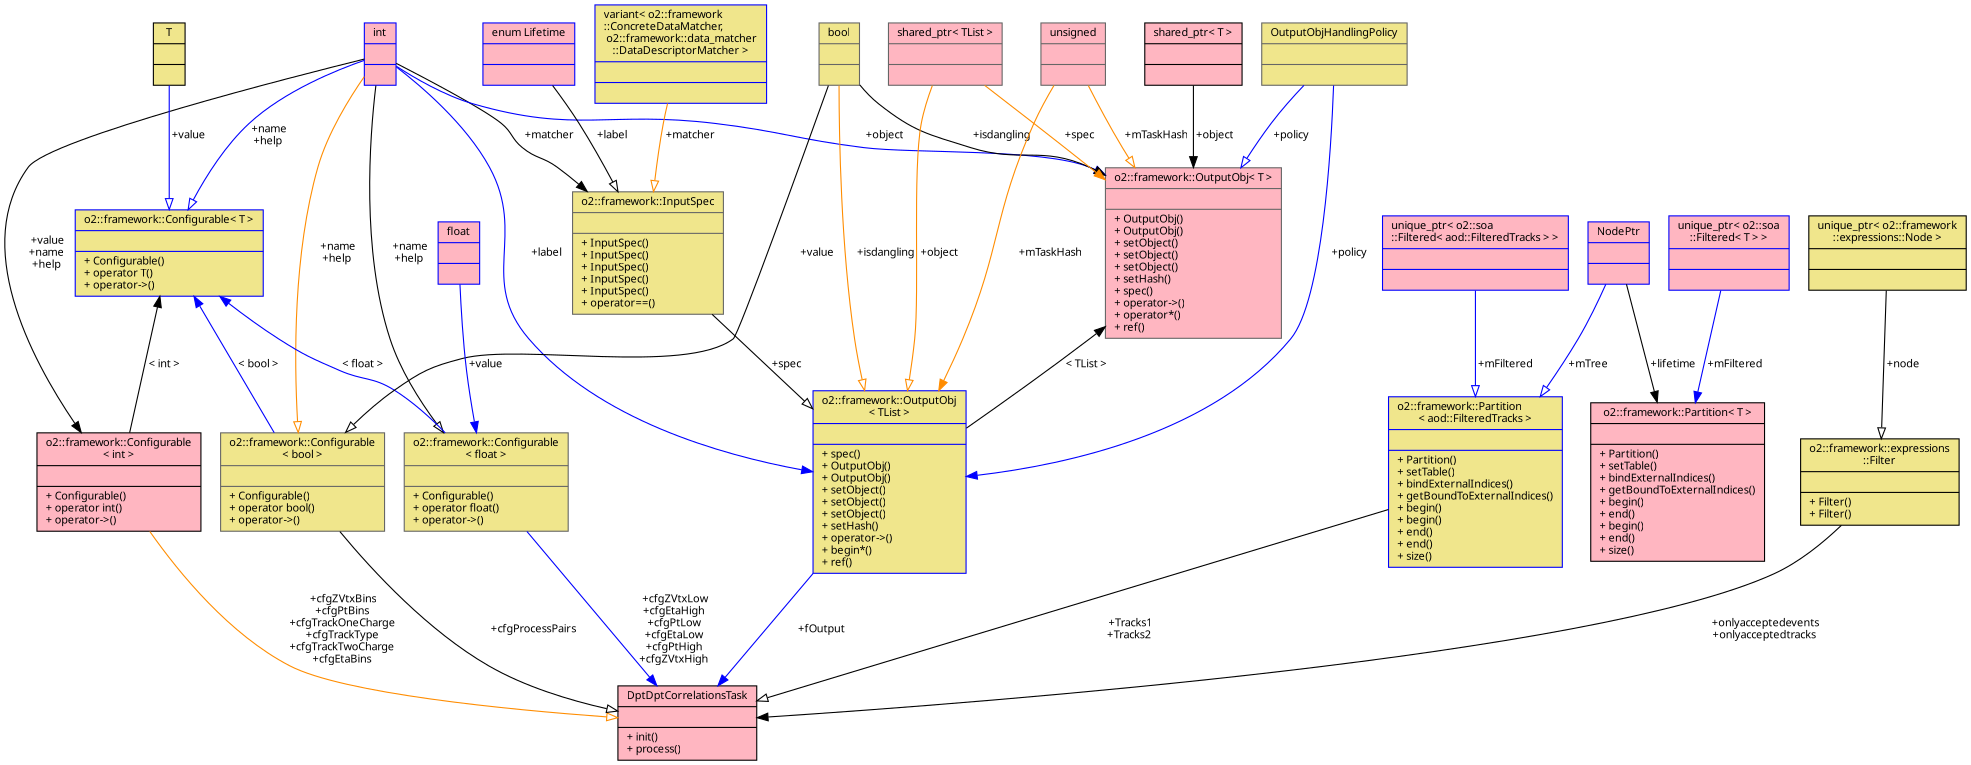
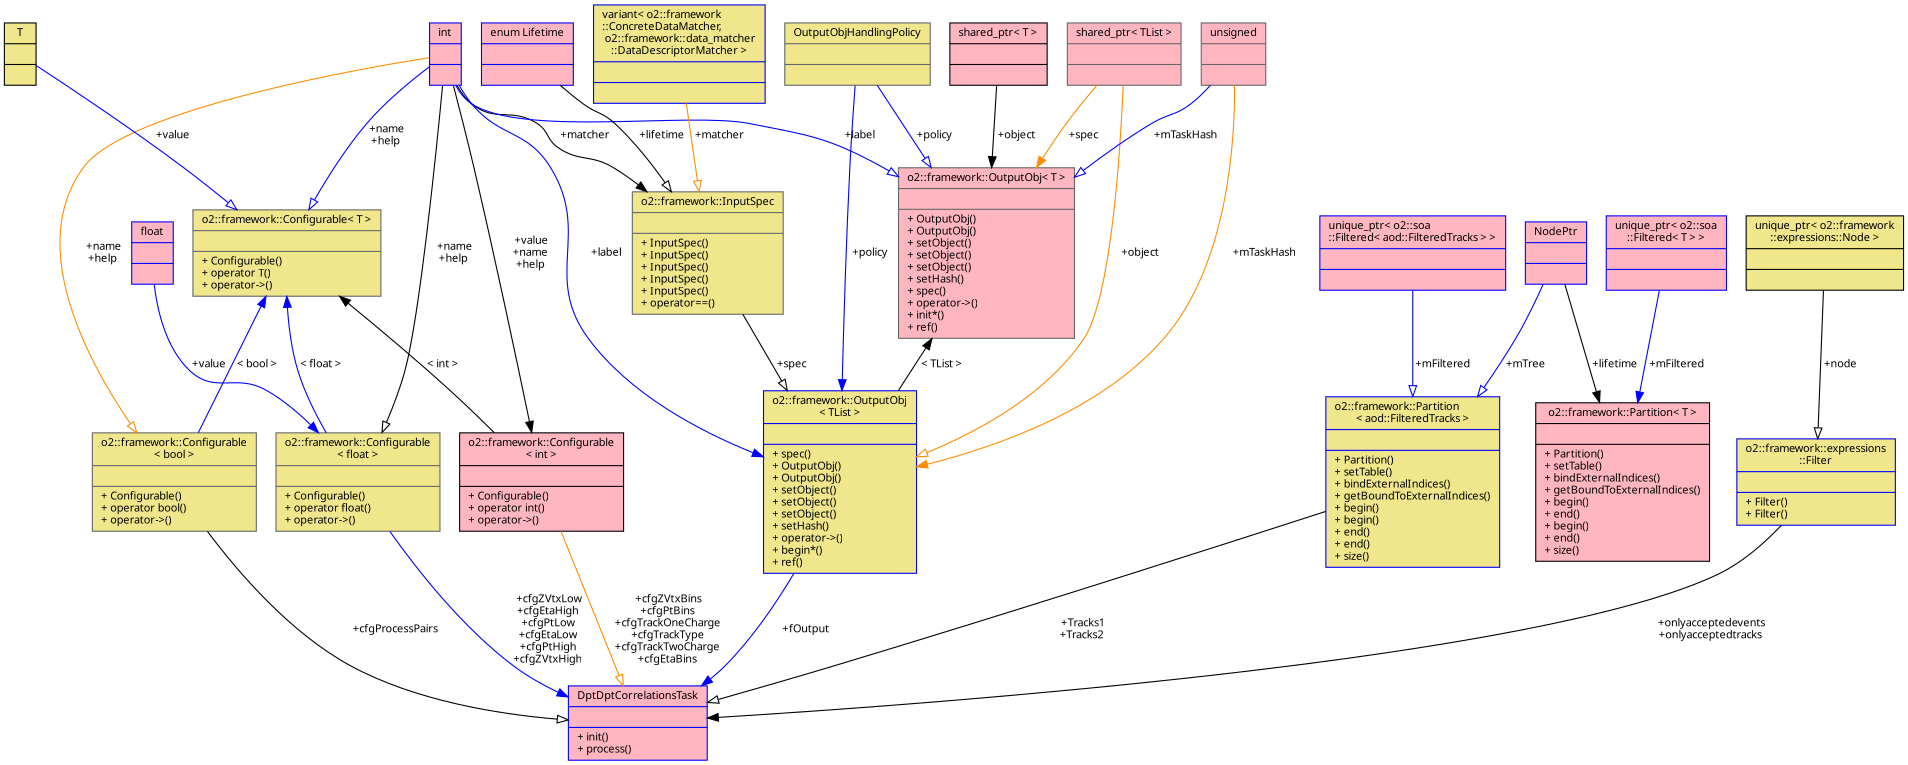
node "bool": removed
edge "unsigned" -> "o2::framework::OutputObj< T >": color darkorange -> blue
edge "enum Lifetime" -> "o2::framework::InputSpec": label " +label" -> " +lifetime"
edge "int" -> "o2::framework::OutputObj< T >": label " +object" -> " +label"
node "o2::framework::Configurable< T >": color blue -> gray40
node "o2::framework::OutputObj< T >": text "+ operator*()" -> "+ init*()"
node "o2::framework::expressions": color black -> blue
node "DptDptCorrelationsTask": color black -> blue
